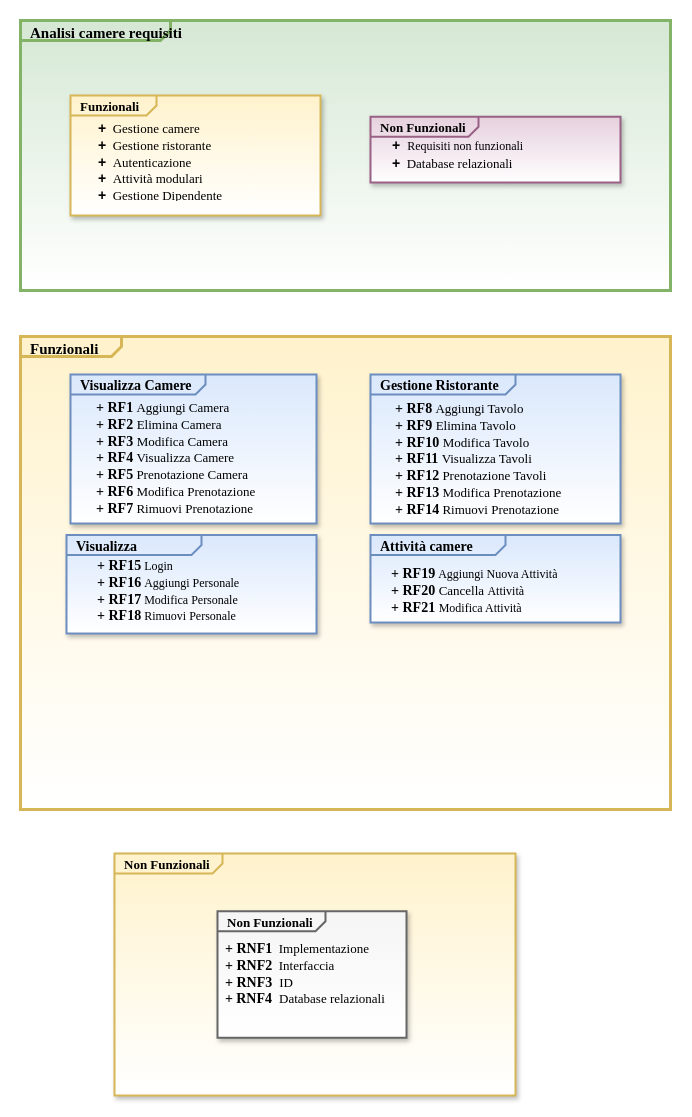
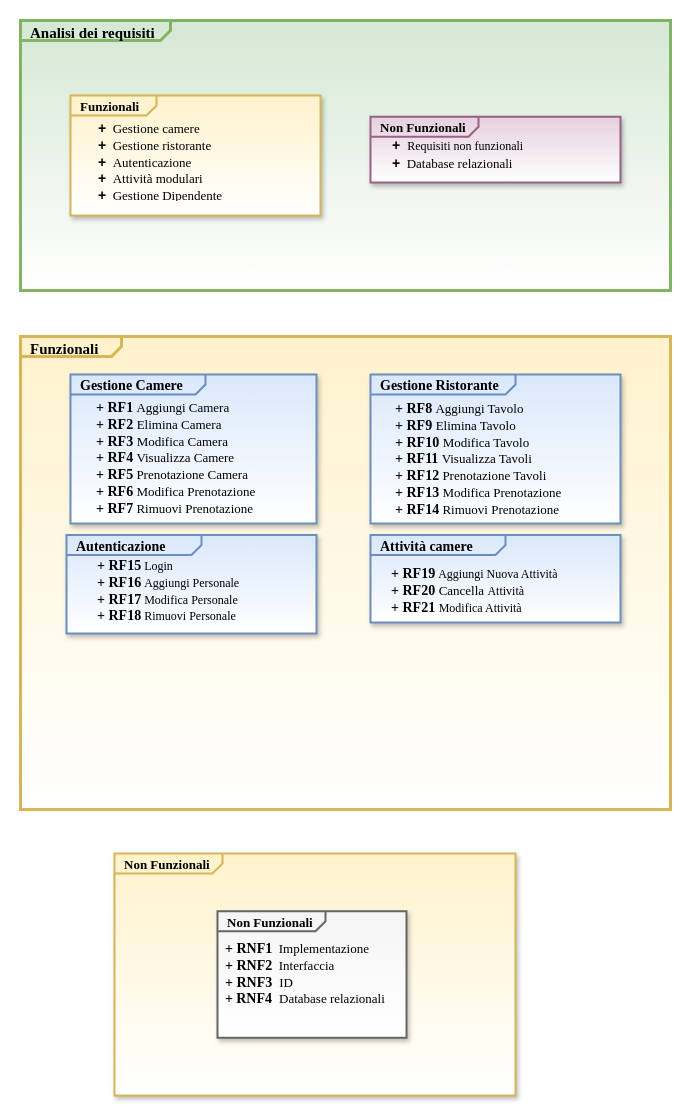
node "Analisi camere requisiti": label "Analisi camere requisiti" -> "Analisi dei requisiti"
node "Visualizza Camere": label "Visualizza Camere" -> "Gestione Camere"
node "Visualizza": label "Visualizza" -> "Autenticazione"
